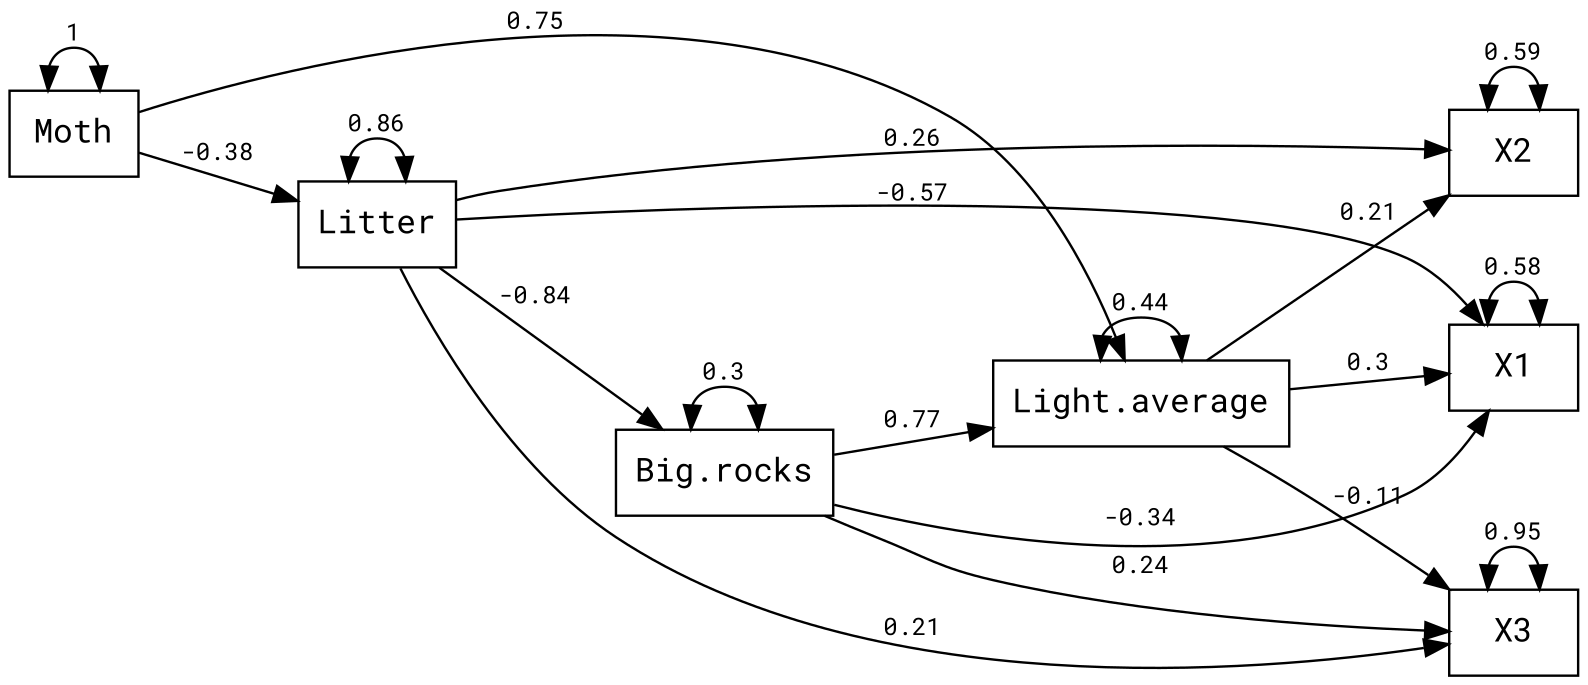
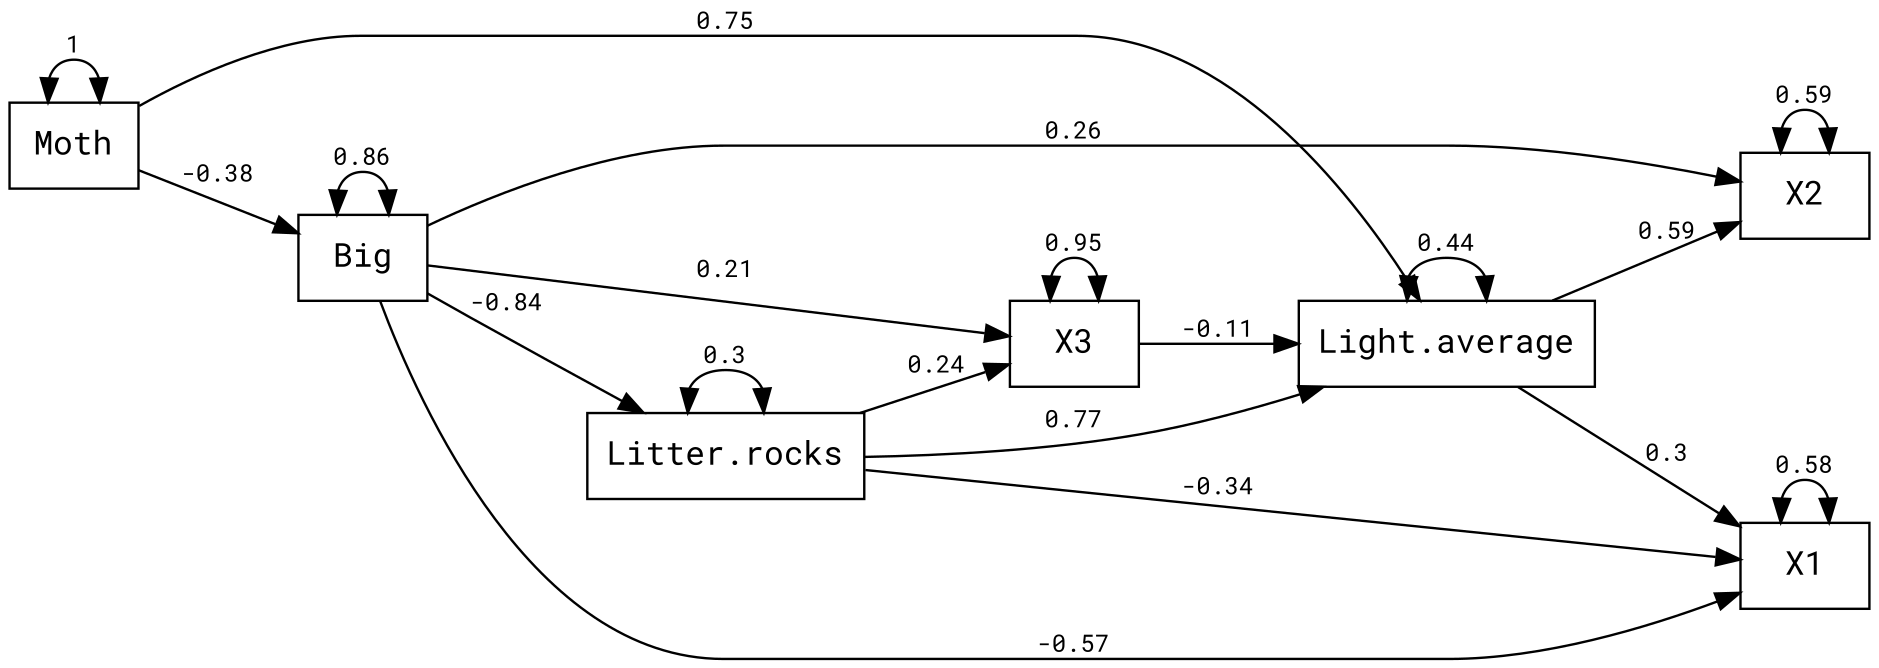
edge "Light.average" -> "X2": label "0.21" -> "0.59"
node "Litter": label "Litter" -> "Big"
node "Big.rocks": label "Big.rocks" -> "Litter.rocks"
edge "Light.average" -> "X3": reversed
